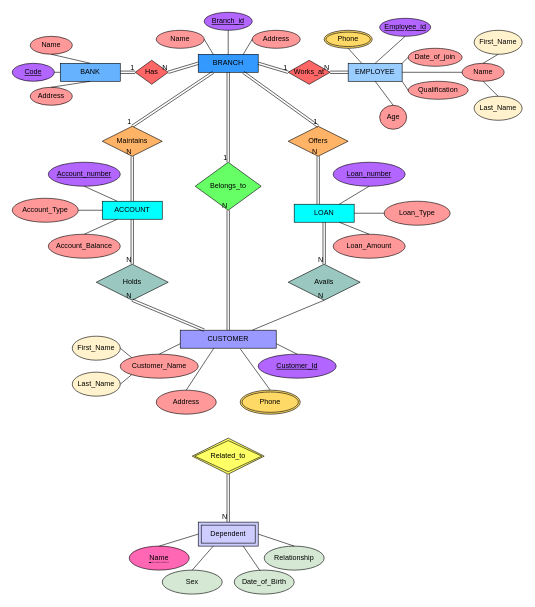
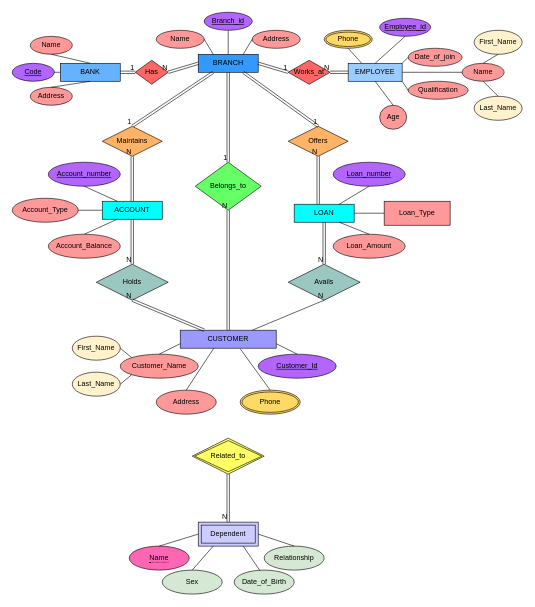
node "Loan_Type": shape ellipse -> rectangle
